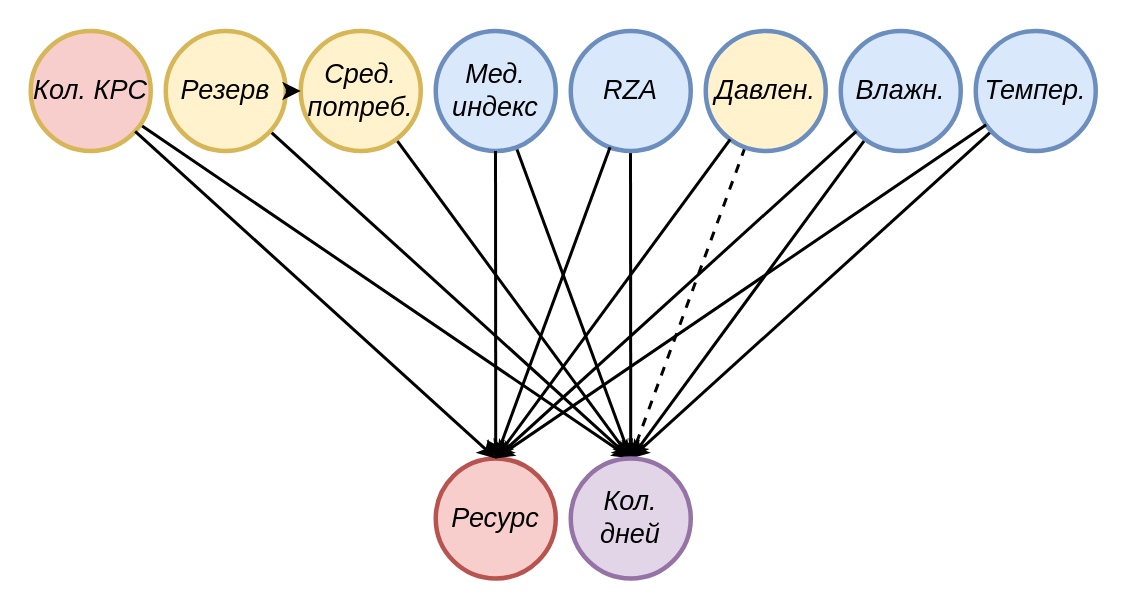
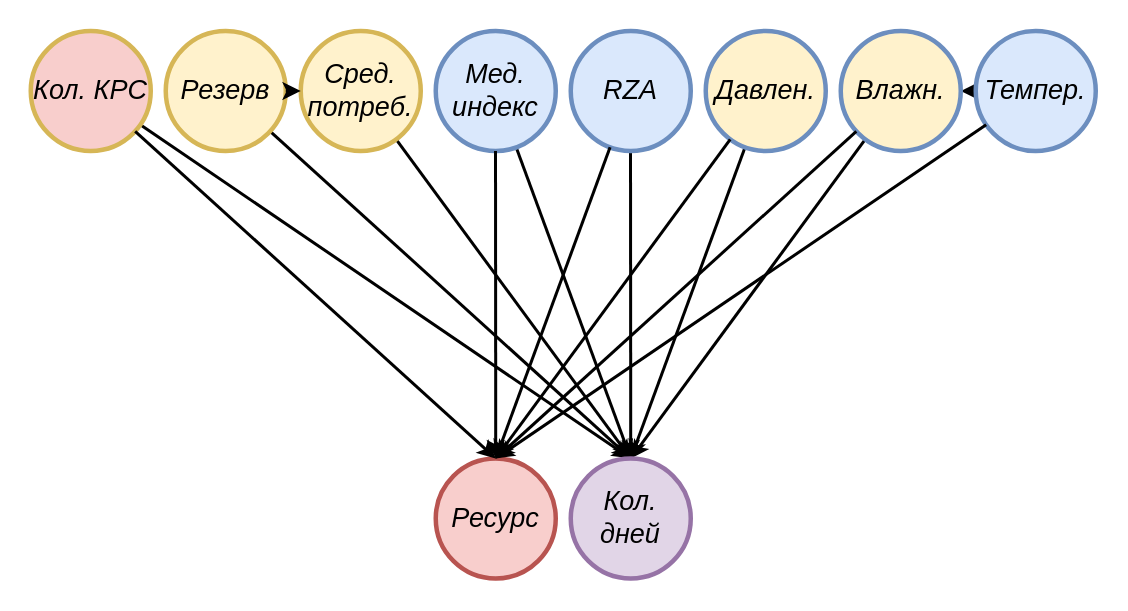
node "Влажн.": fillcolor #dae8fc -> #fff2cc
edge "Давлен." -> "Кол. дней": style dashed -> solid
edge "Темпер." -> "Кол. дней": now "Темпер." -> "Влажн."
